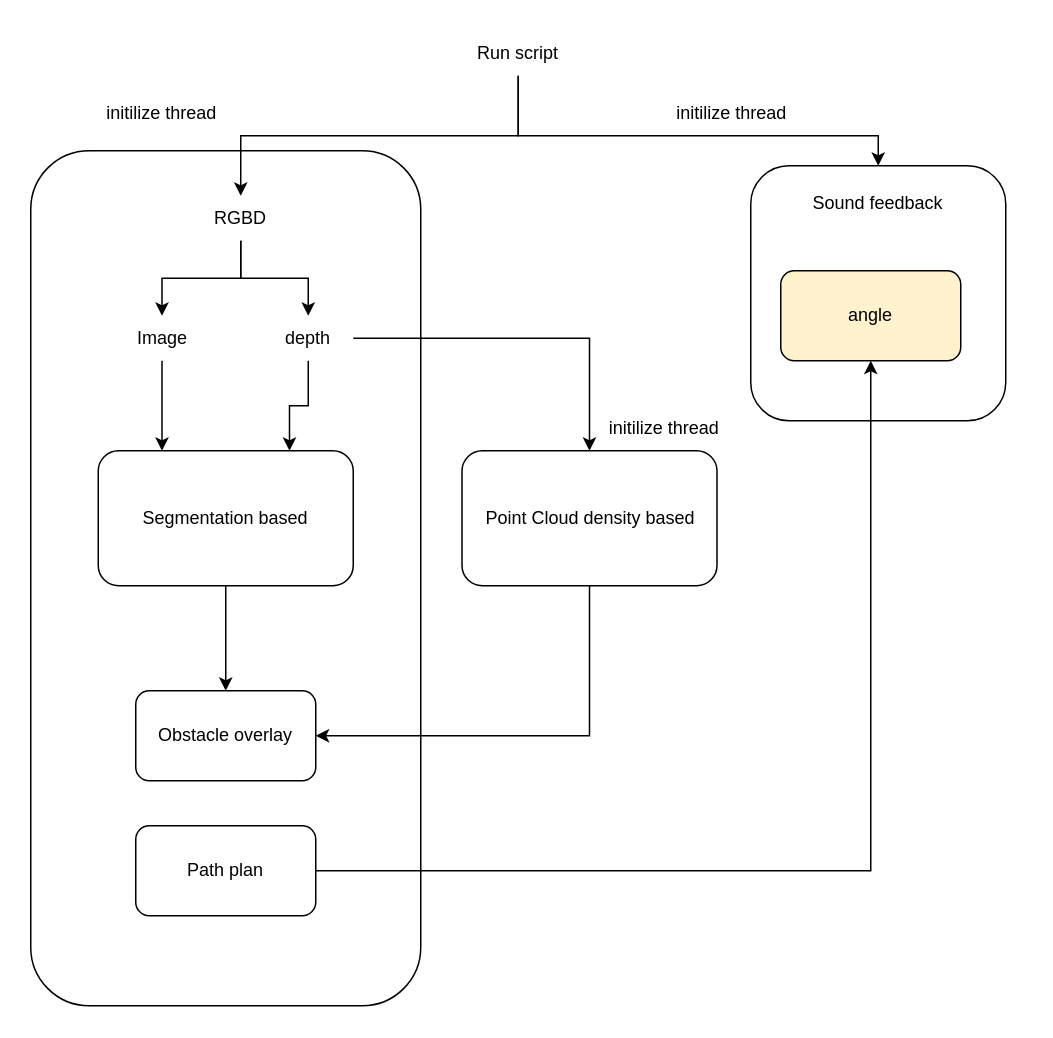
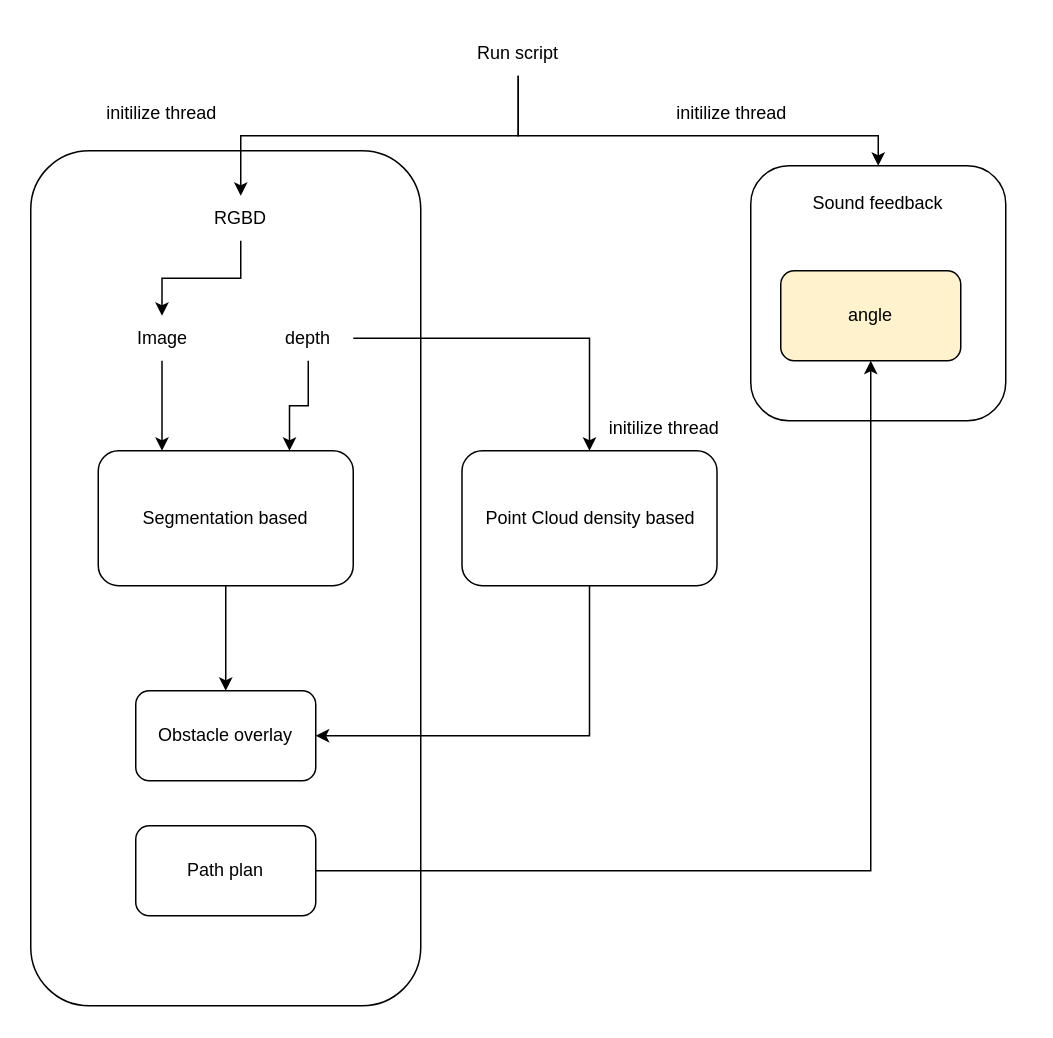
edge "RGBD" -> "depth": removed
